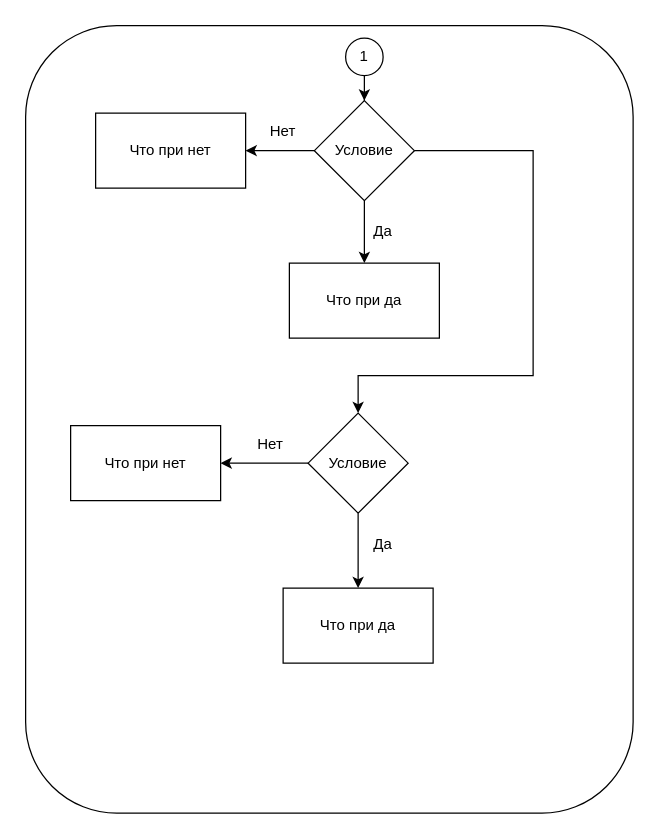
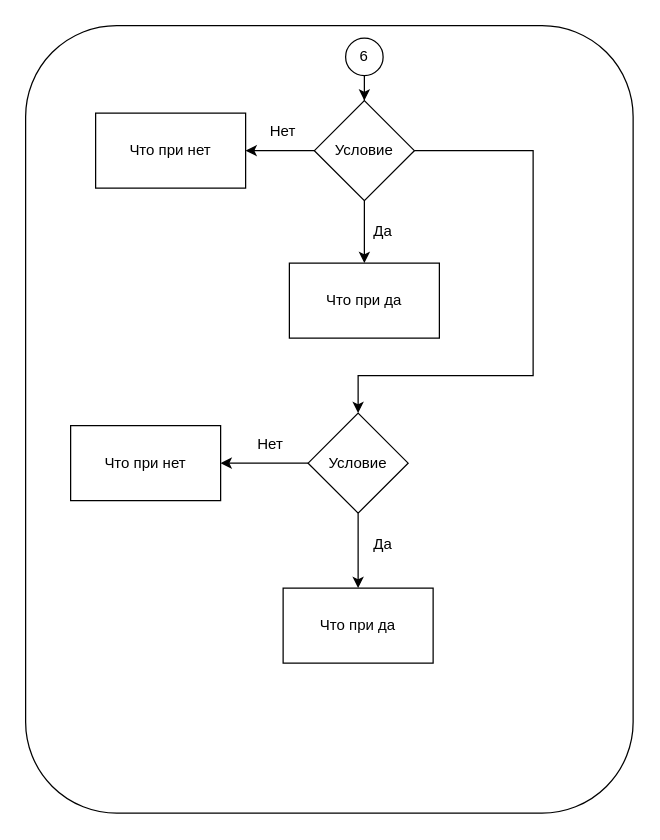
node "1": label "1" -> "6"
